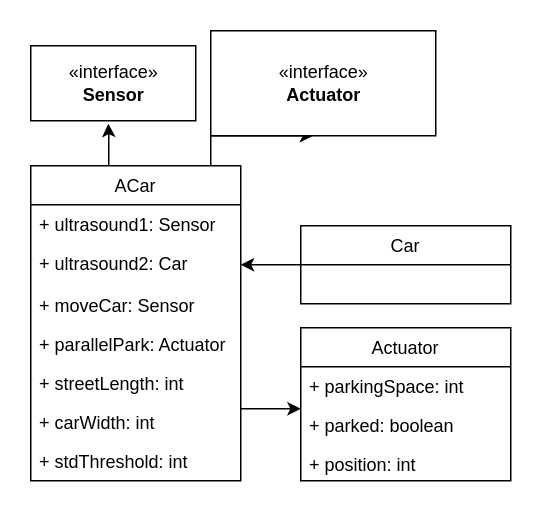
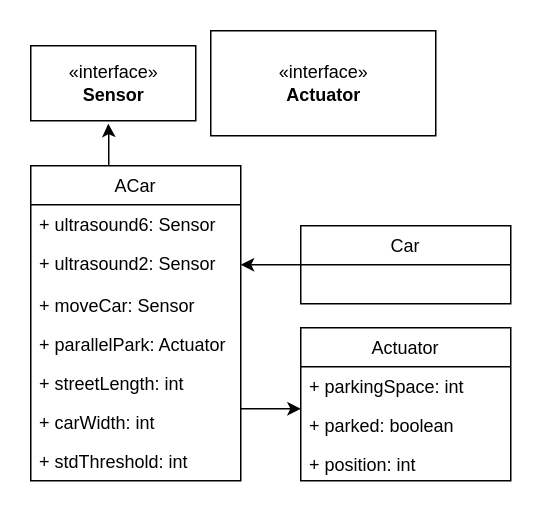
edge "ACar" -> "«interface» Actuator": removed
node "+ ultrasound1: Sensor": label "+ ultrasound1: Sensor" -> "+ ultrasound6: Sensor"
node "+ ultrasound2: Car": label "+ ultrasound2: Car" -> "+ ultrasound2: Sensor"
